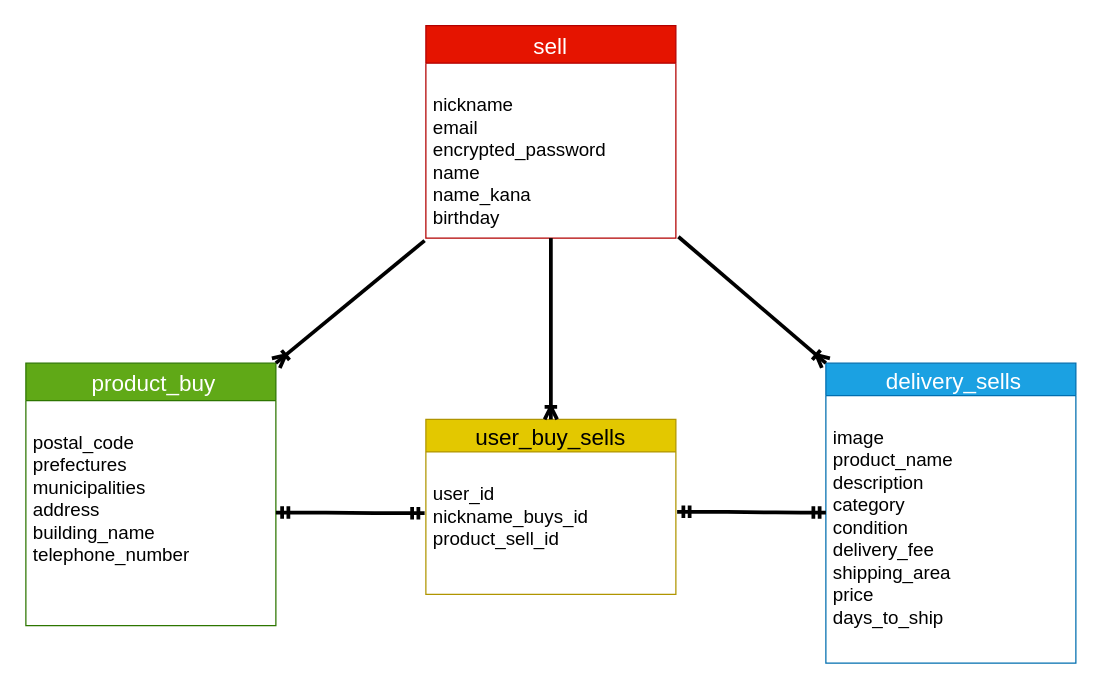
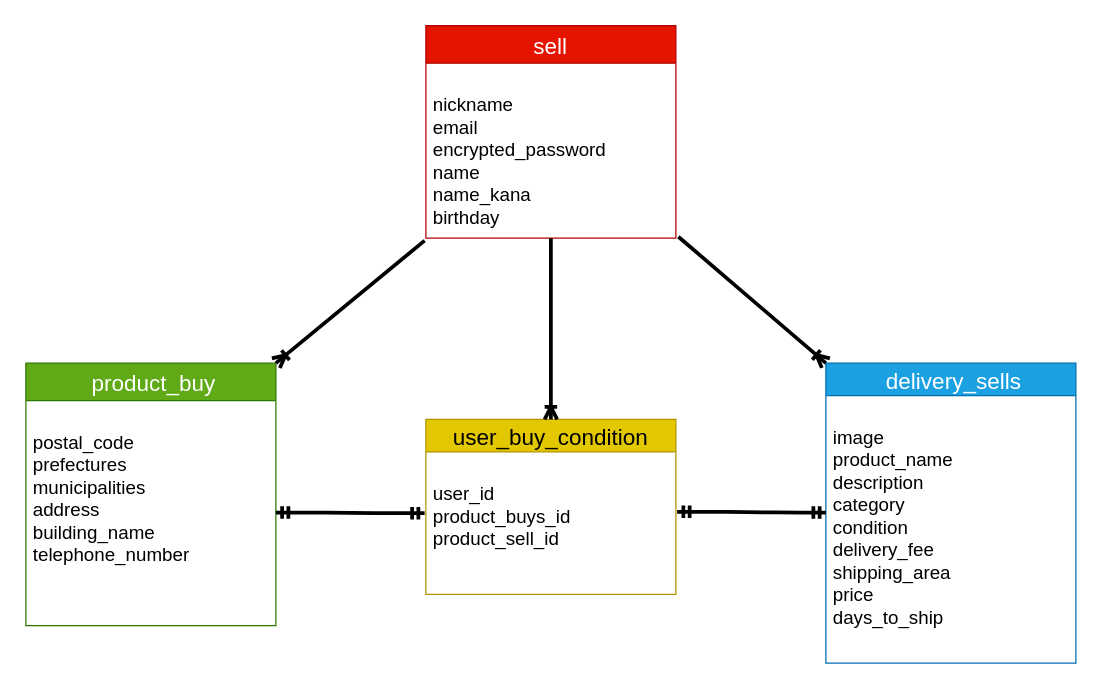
node "user_buy_sells": label "user_buy_sells" -> "user_buy_condition"
node "user_id nickname_buys_id product_sell_id": label "user_id nickname_buys_id product_sell_id" -> "user_id product_buys_id product_sell_id"
